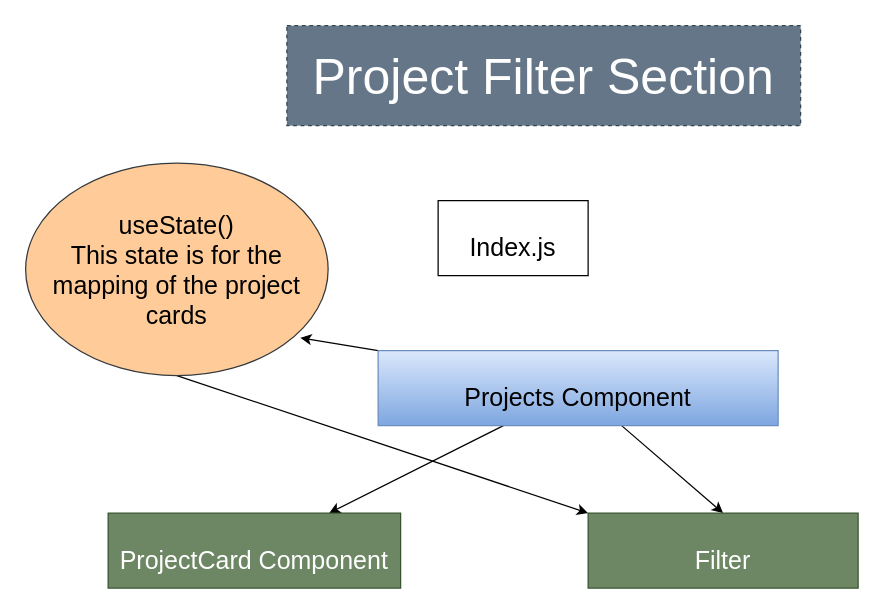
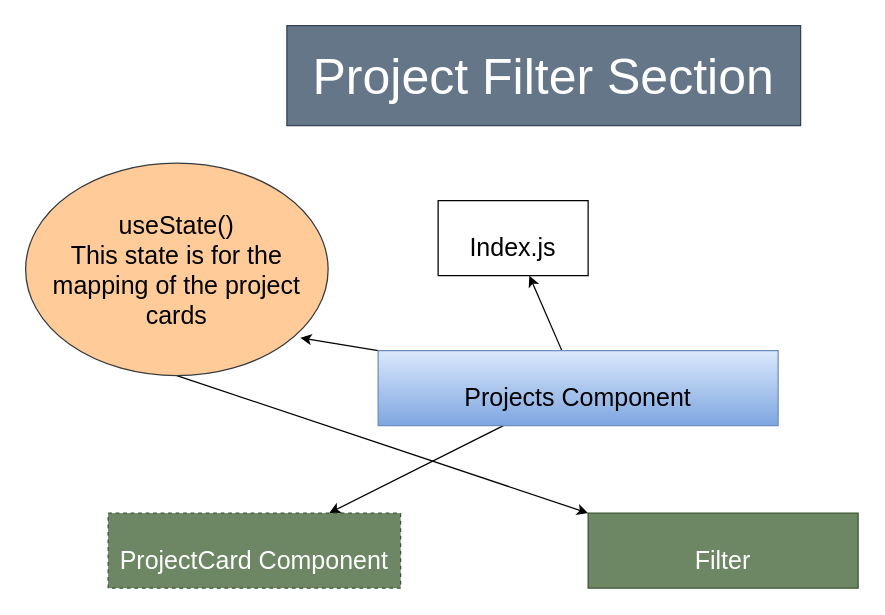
node "Project Filter Section": style dashed -> solid
edge "Projects Component" -> "Filter": now "Projects Component" -> "Index.js"
node "ProjectCard Component": style solid -> dashed
